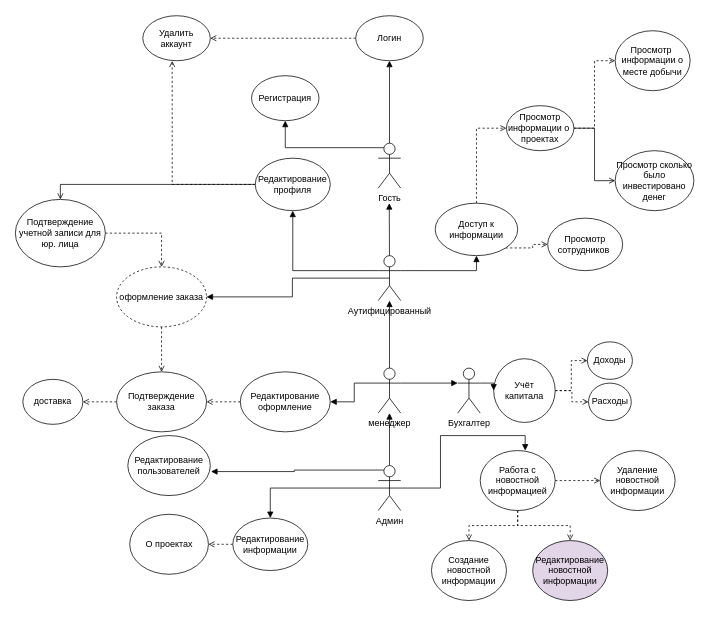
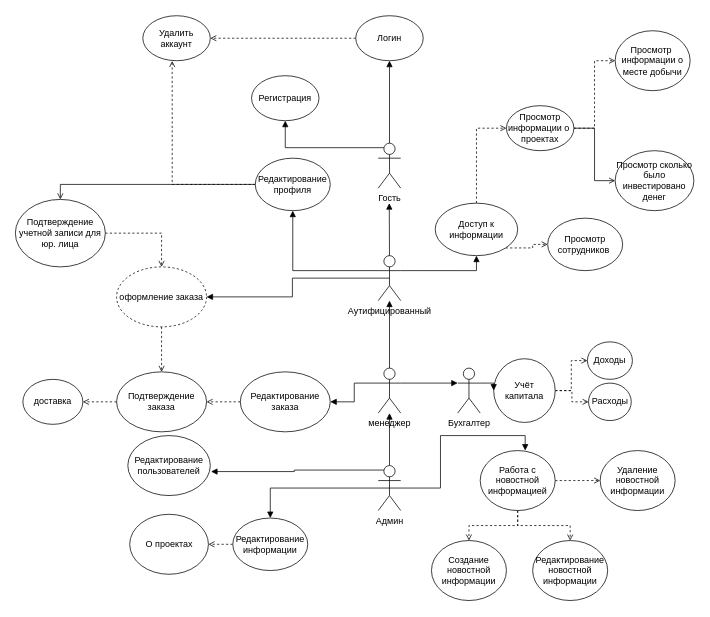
node "Редактирование оформление": label "Редактирование оформление" -> "Редактирование заказа"
node "Редактирование новостной информации": fillcolor #e1d5e7 -> #ffffff
